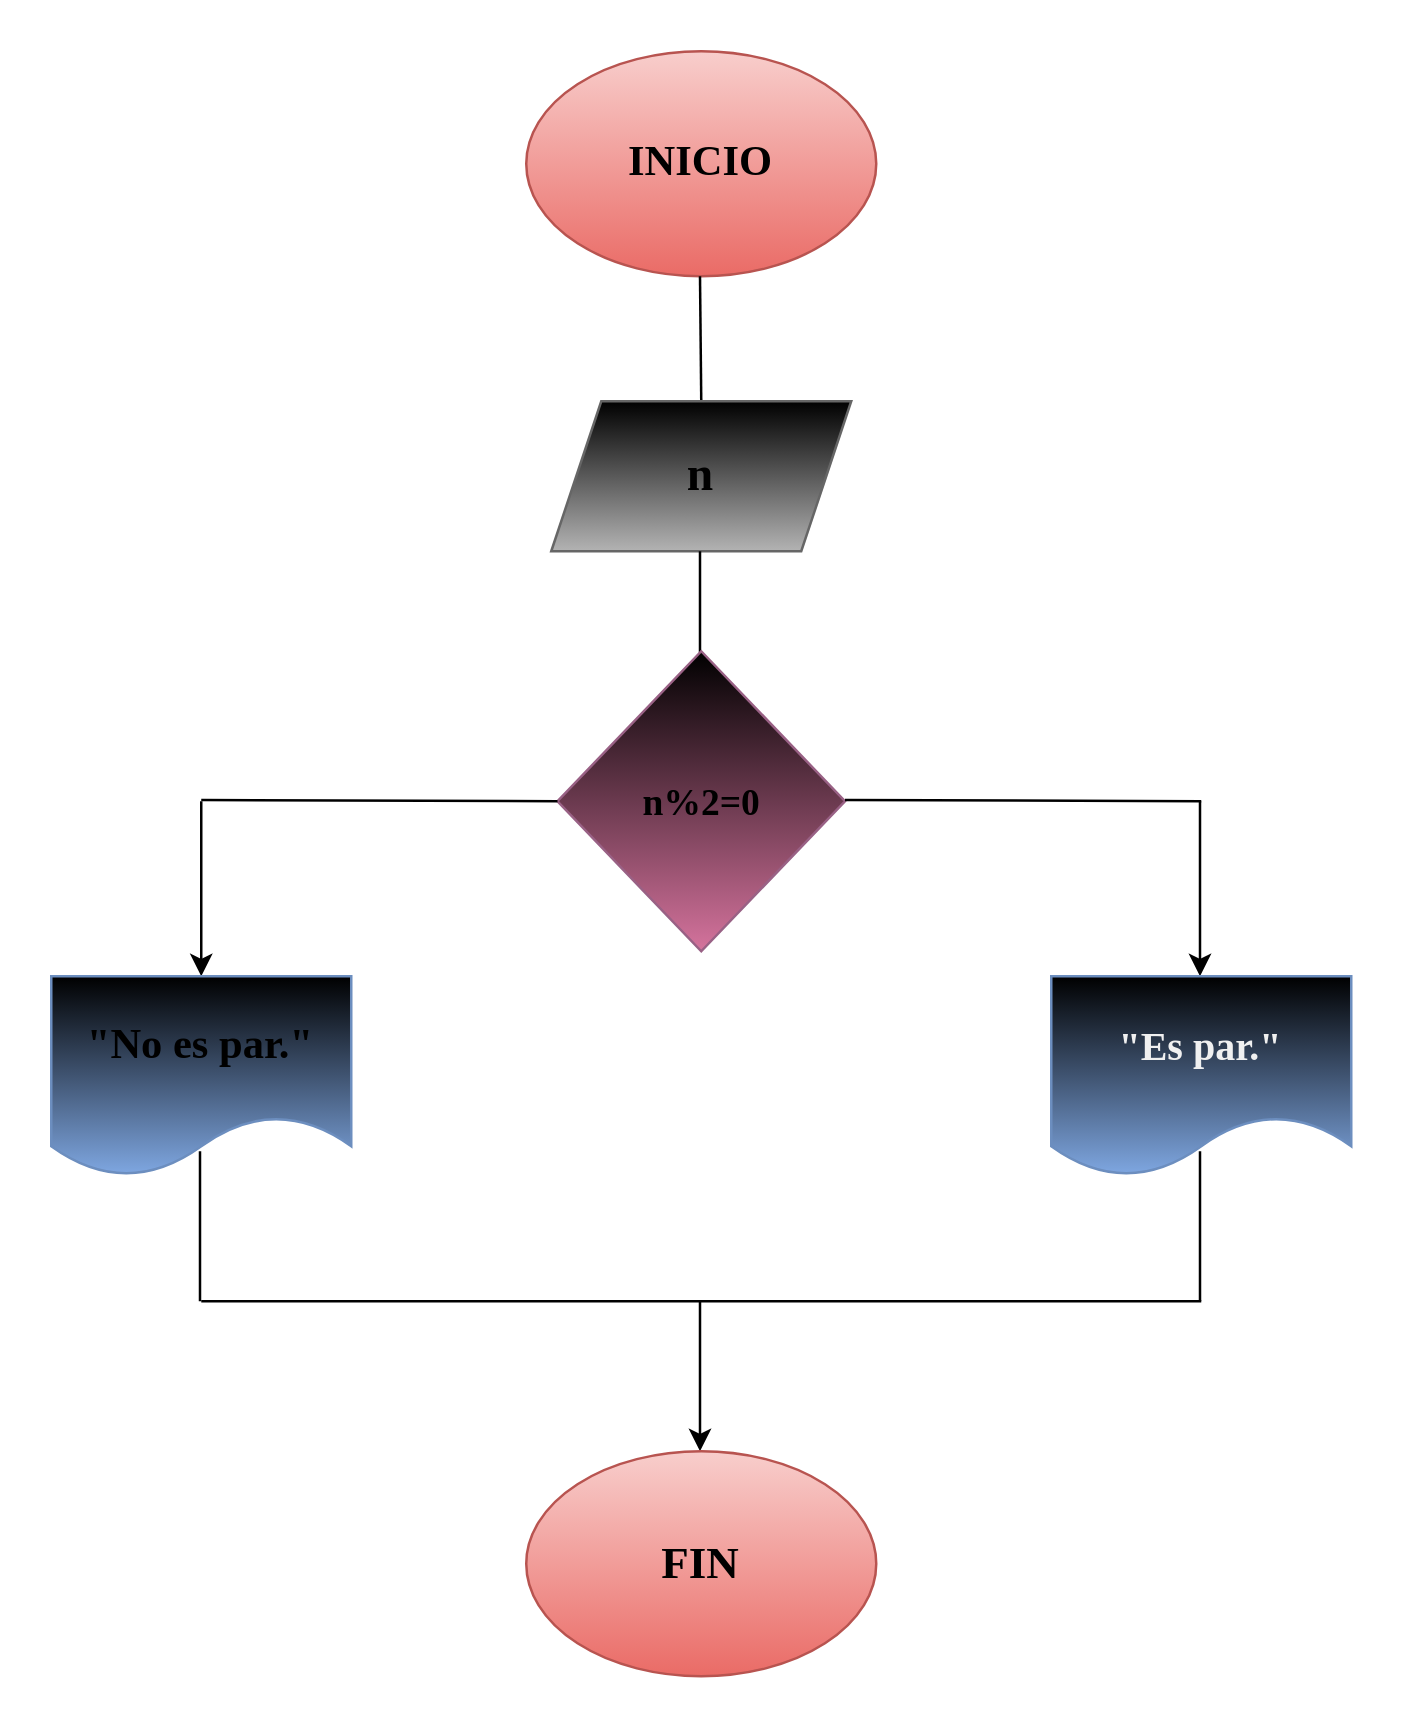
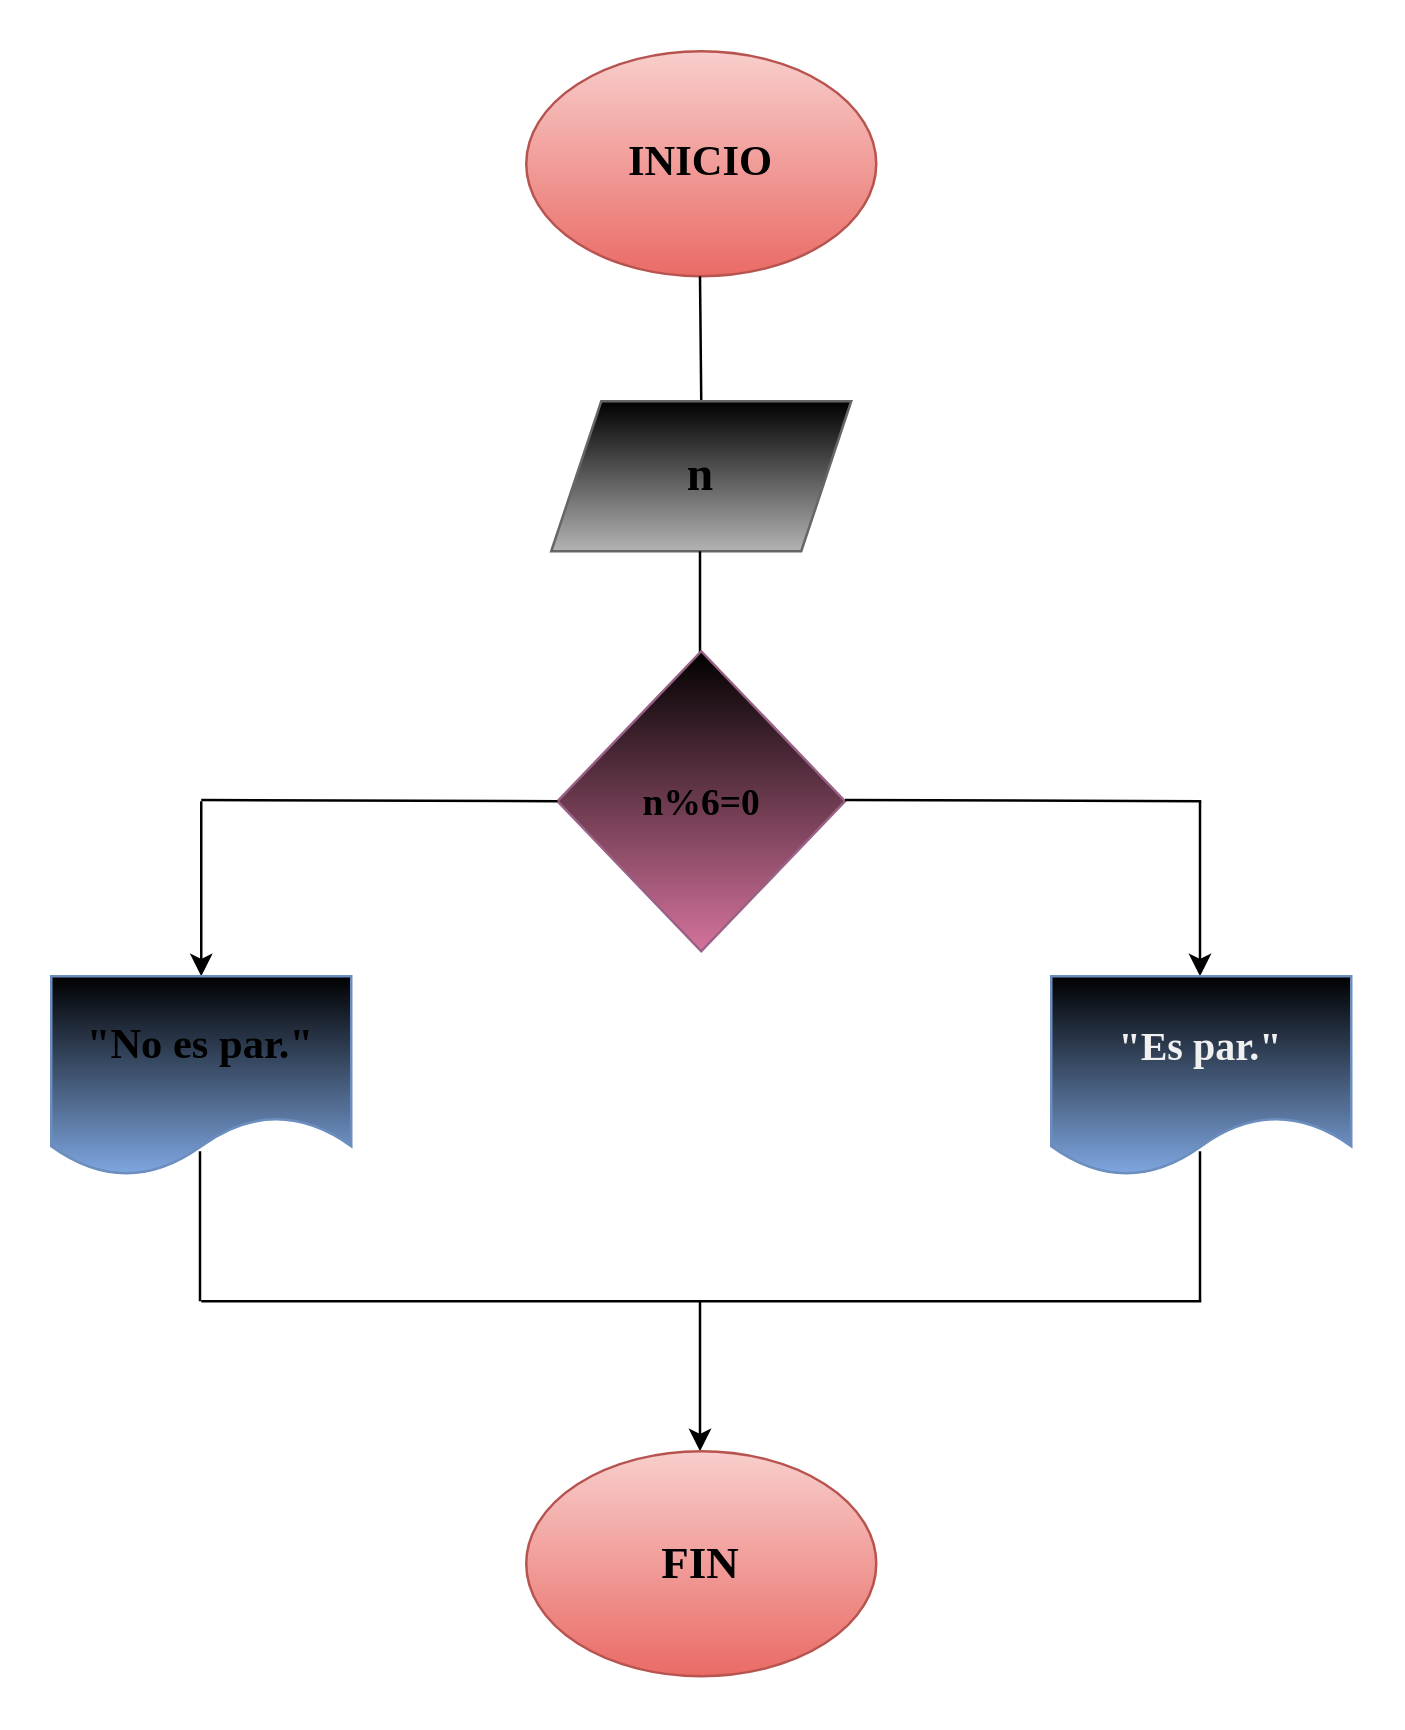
node "n%2=0": label "n%2=0" -> "n%6=0"
